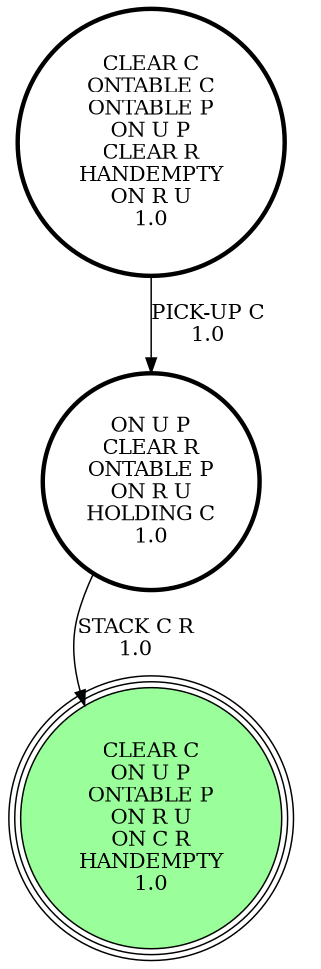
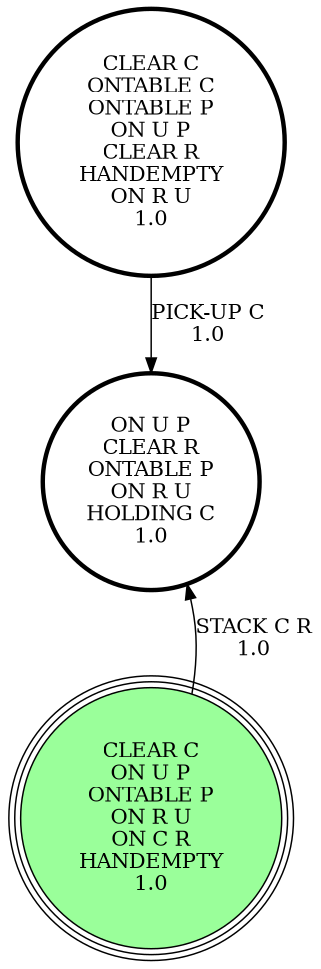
edge "ON U P CLEAR R ONTABLE P ON R U HOLDING C 1.0" -> "CLEAR C ON U P ONTABLE P ON R U ON C R HANDEMPTY 1.0": reversed
